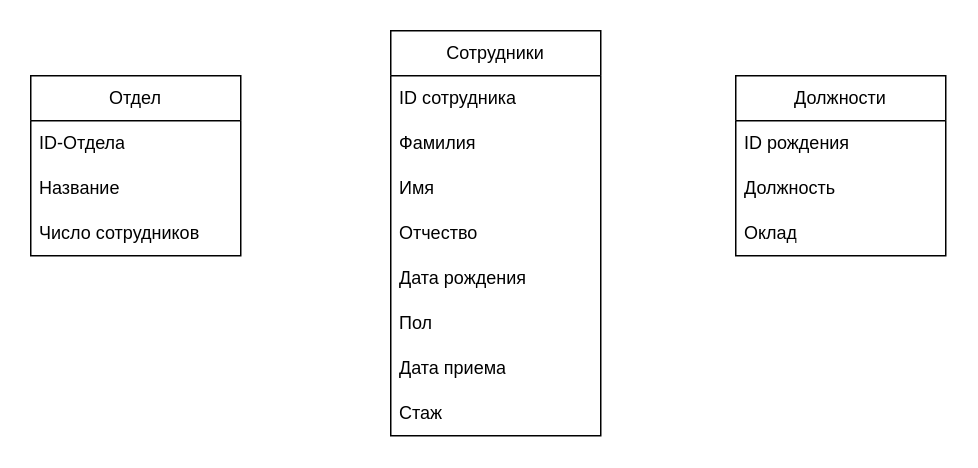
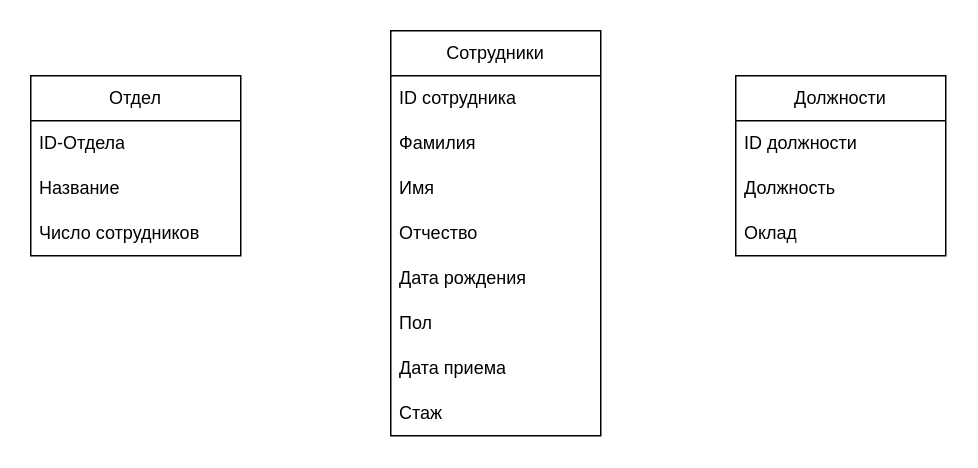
node "ID рождения": label "ID рождения" -> "ID должности"
